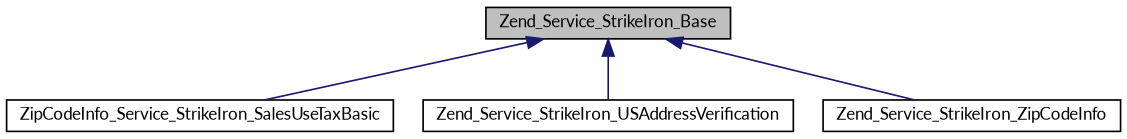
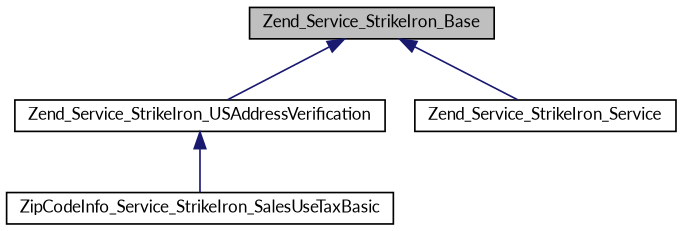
edge "ZipCodeInfo_Service_StrikeIron_SalesUseTaxBasic" -> "Zend_Service_StrikeIron_Base": now "ZipCodeInfo_Service_StrikeIron_SalesUseTaxBasic" -> "Zend_Service_StrikeIron_USAddressVerification"
node "Zend_Service_StrikeIron_ZipCodeInfo": label "Zend_Service_StrikeIron_ZipCodeInfo" -> "Zend_Service_StrikeIron_Service"
